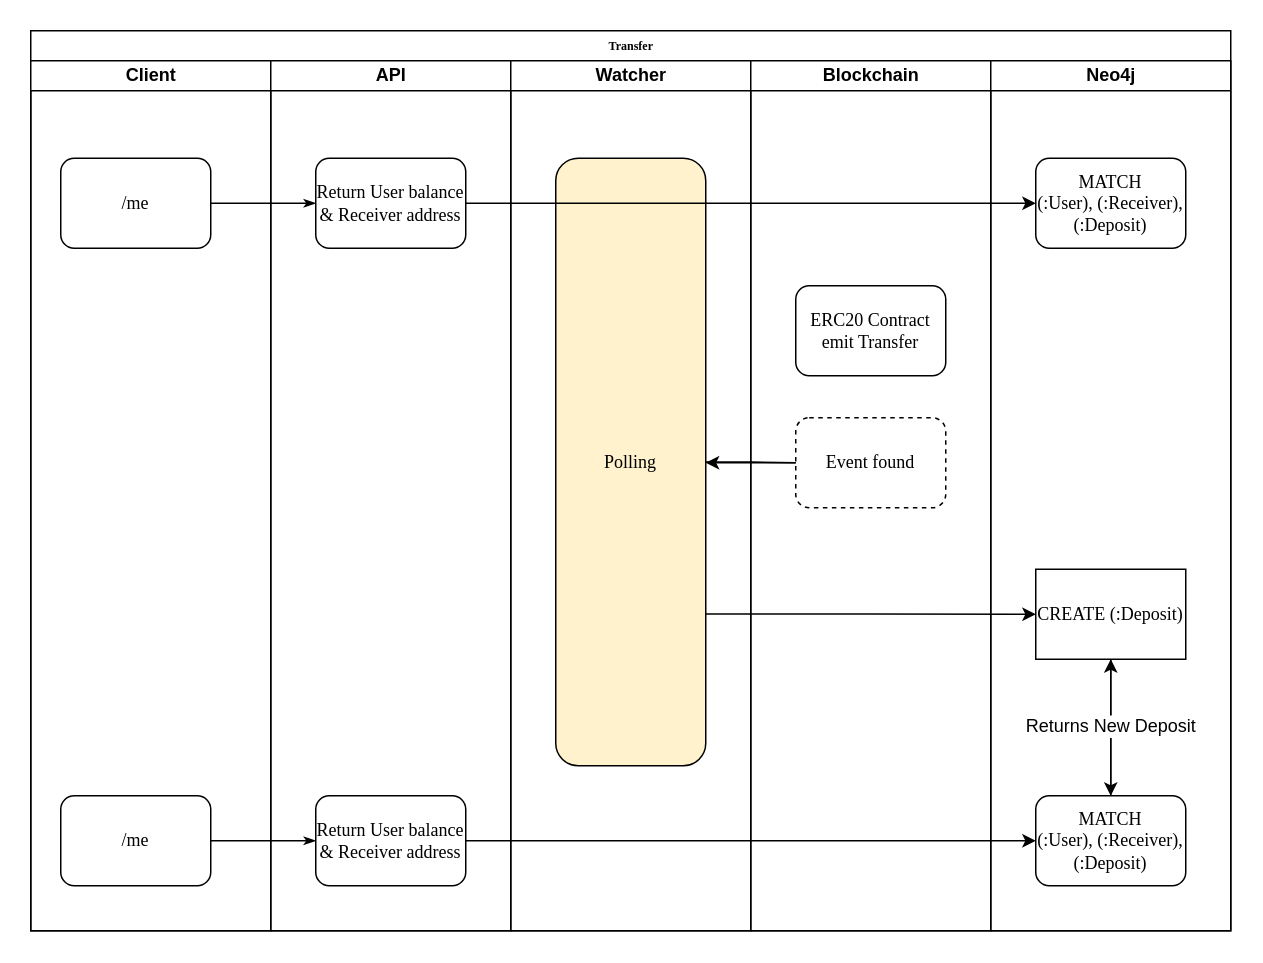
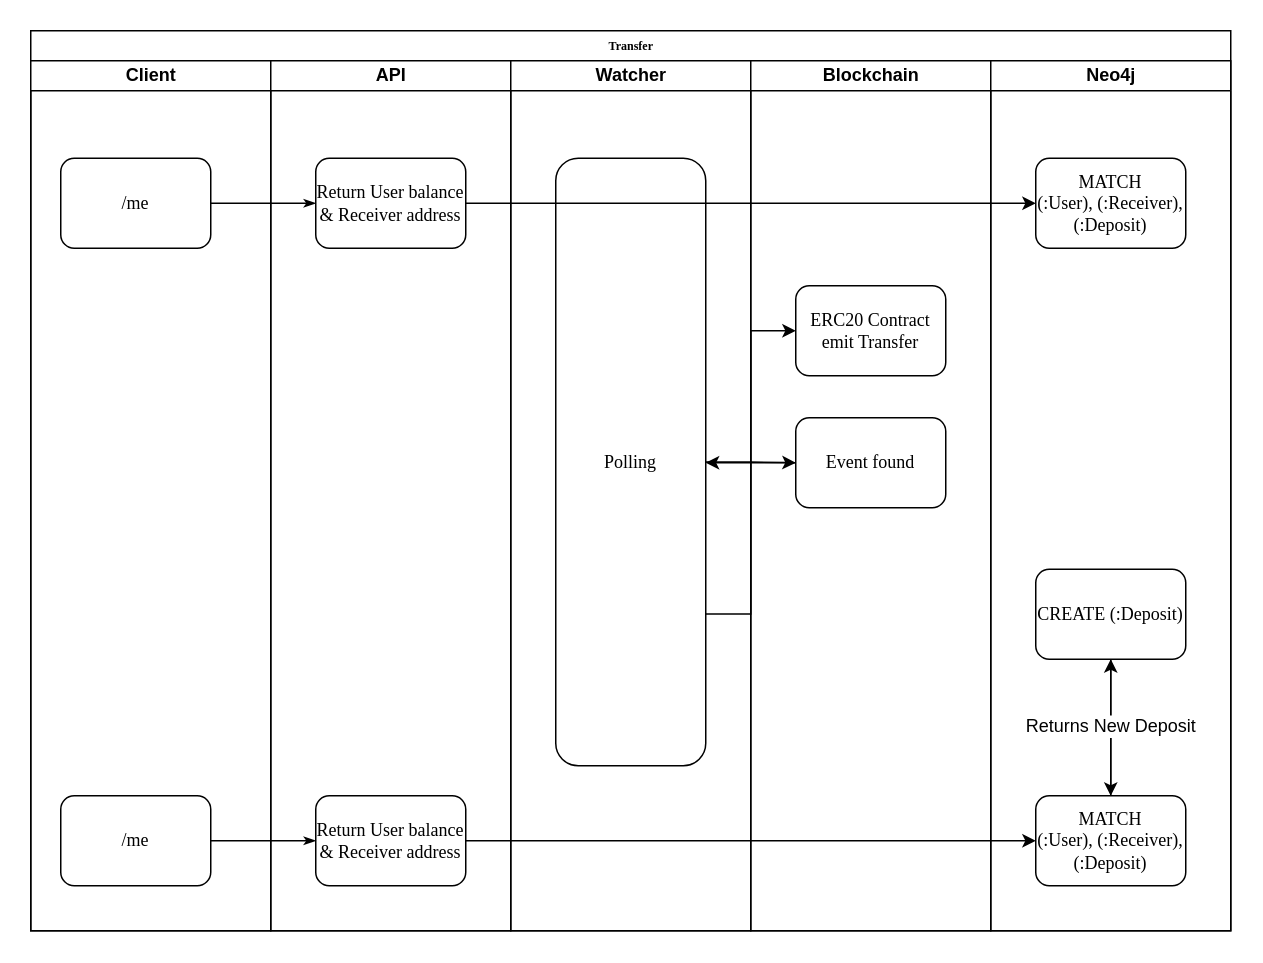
node "Polling": fillcolor #fff2cc -> #ffffff
edge "Polling" -- "Event found": arrowhead none -> classic
node "Event found": style dashed -> solid
edge "Polling" -> "CREATE (:Deposit)": now "Polling" -> "ERC20 Contractemit Transfer"
node "CREATE (:Deposit)": shape rectangle -> rounded rectangle
